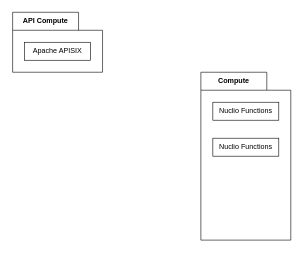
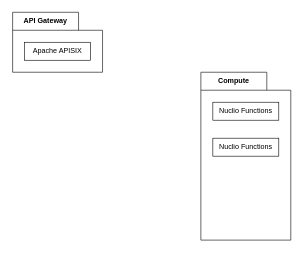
node "API Compute": label "API Compute" -> "API Gateway"
